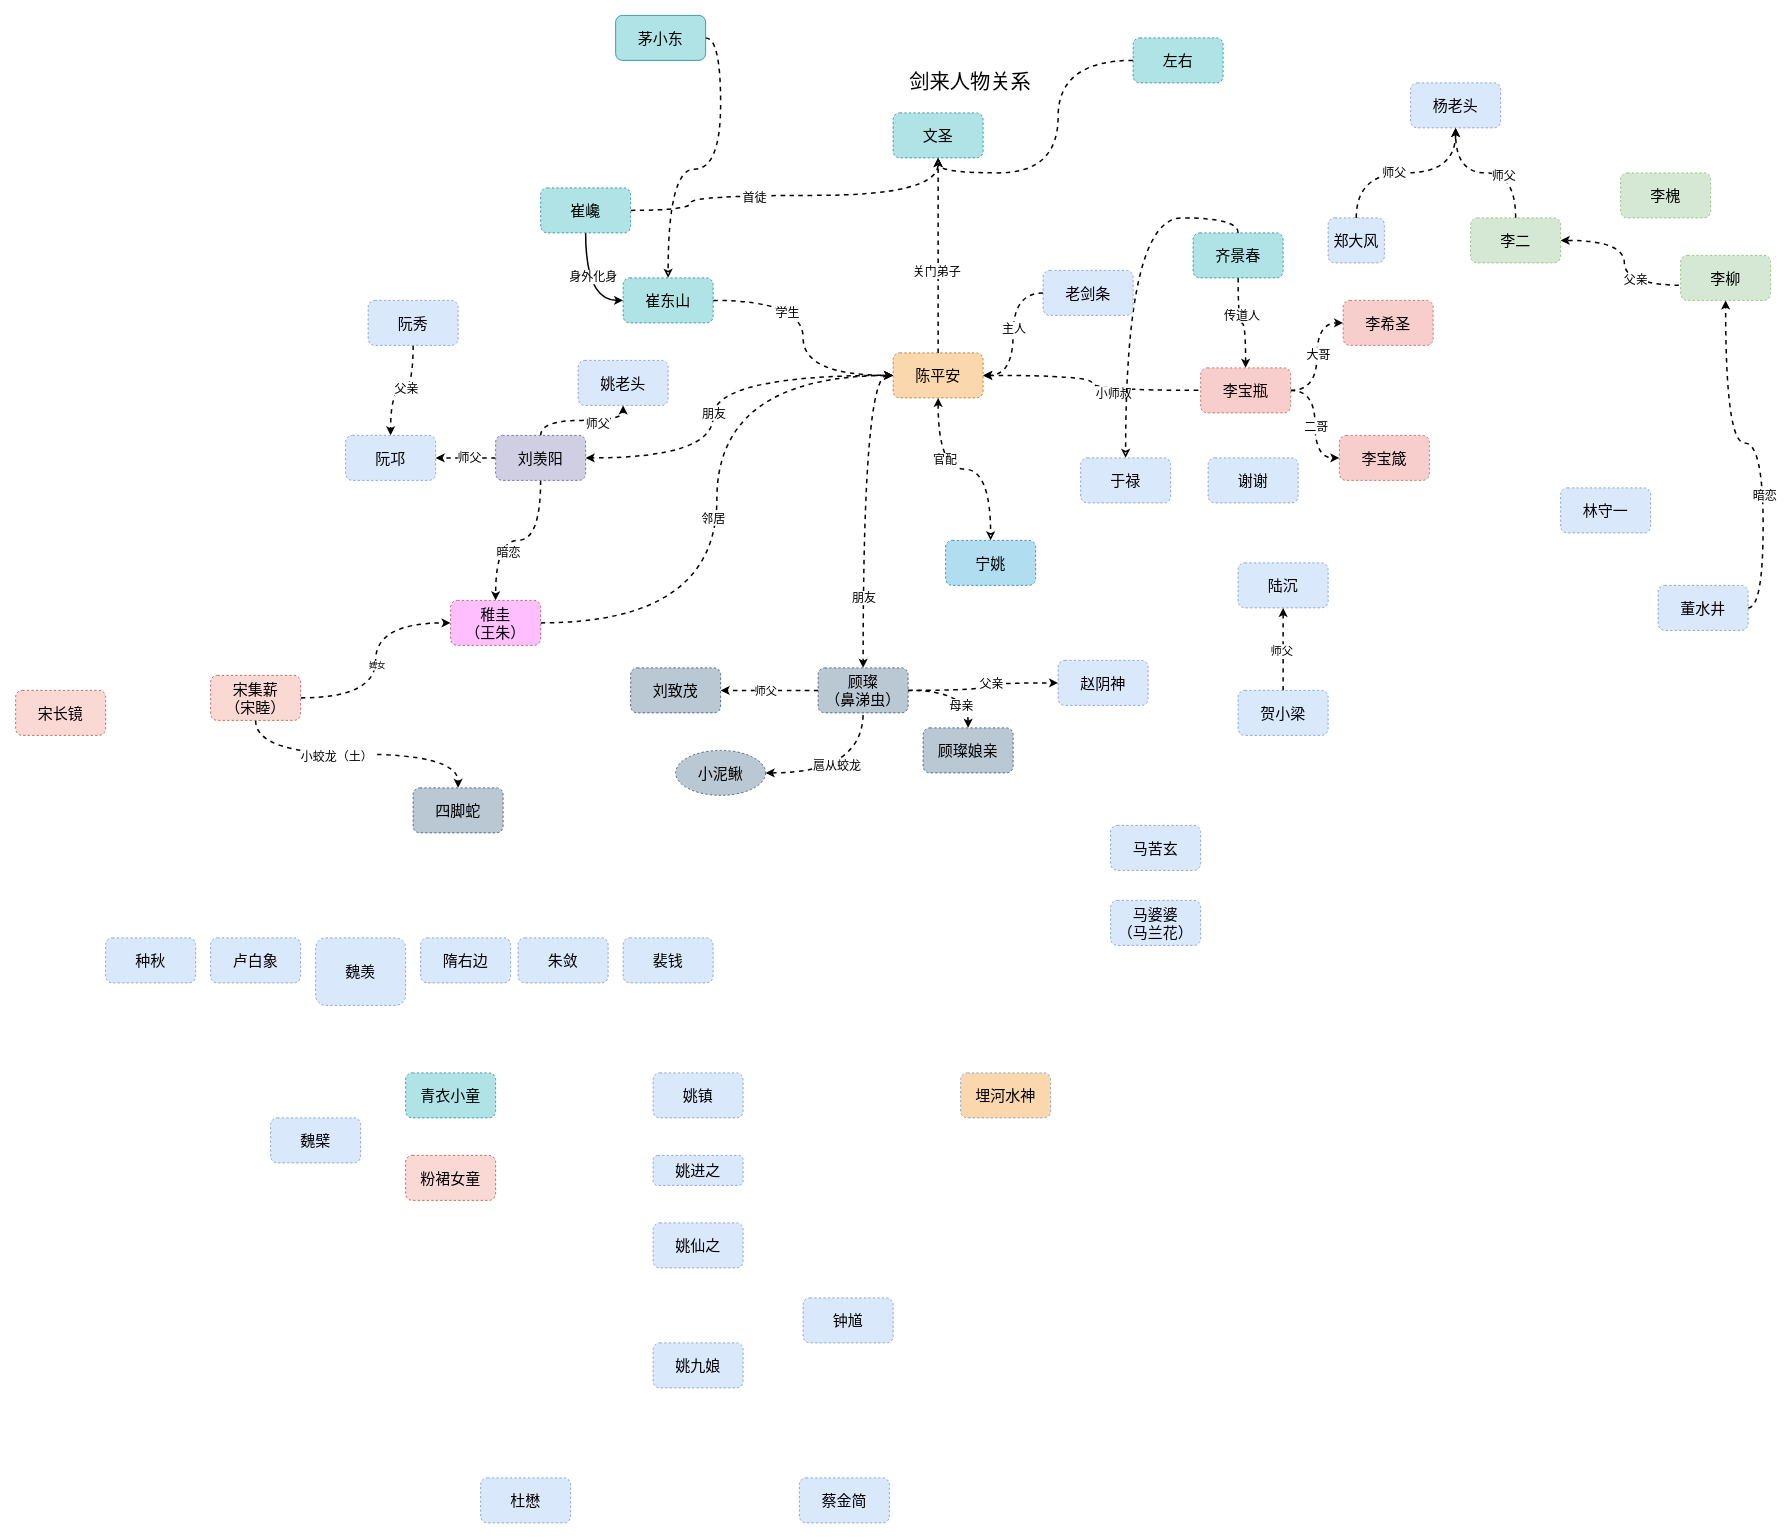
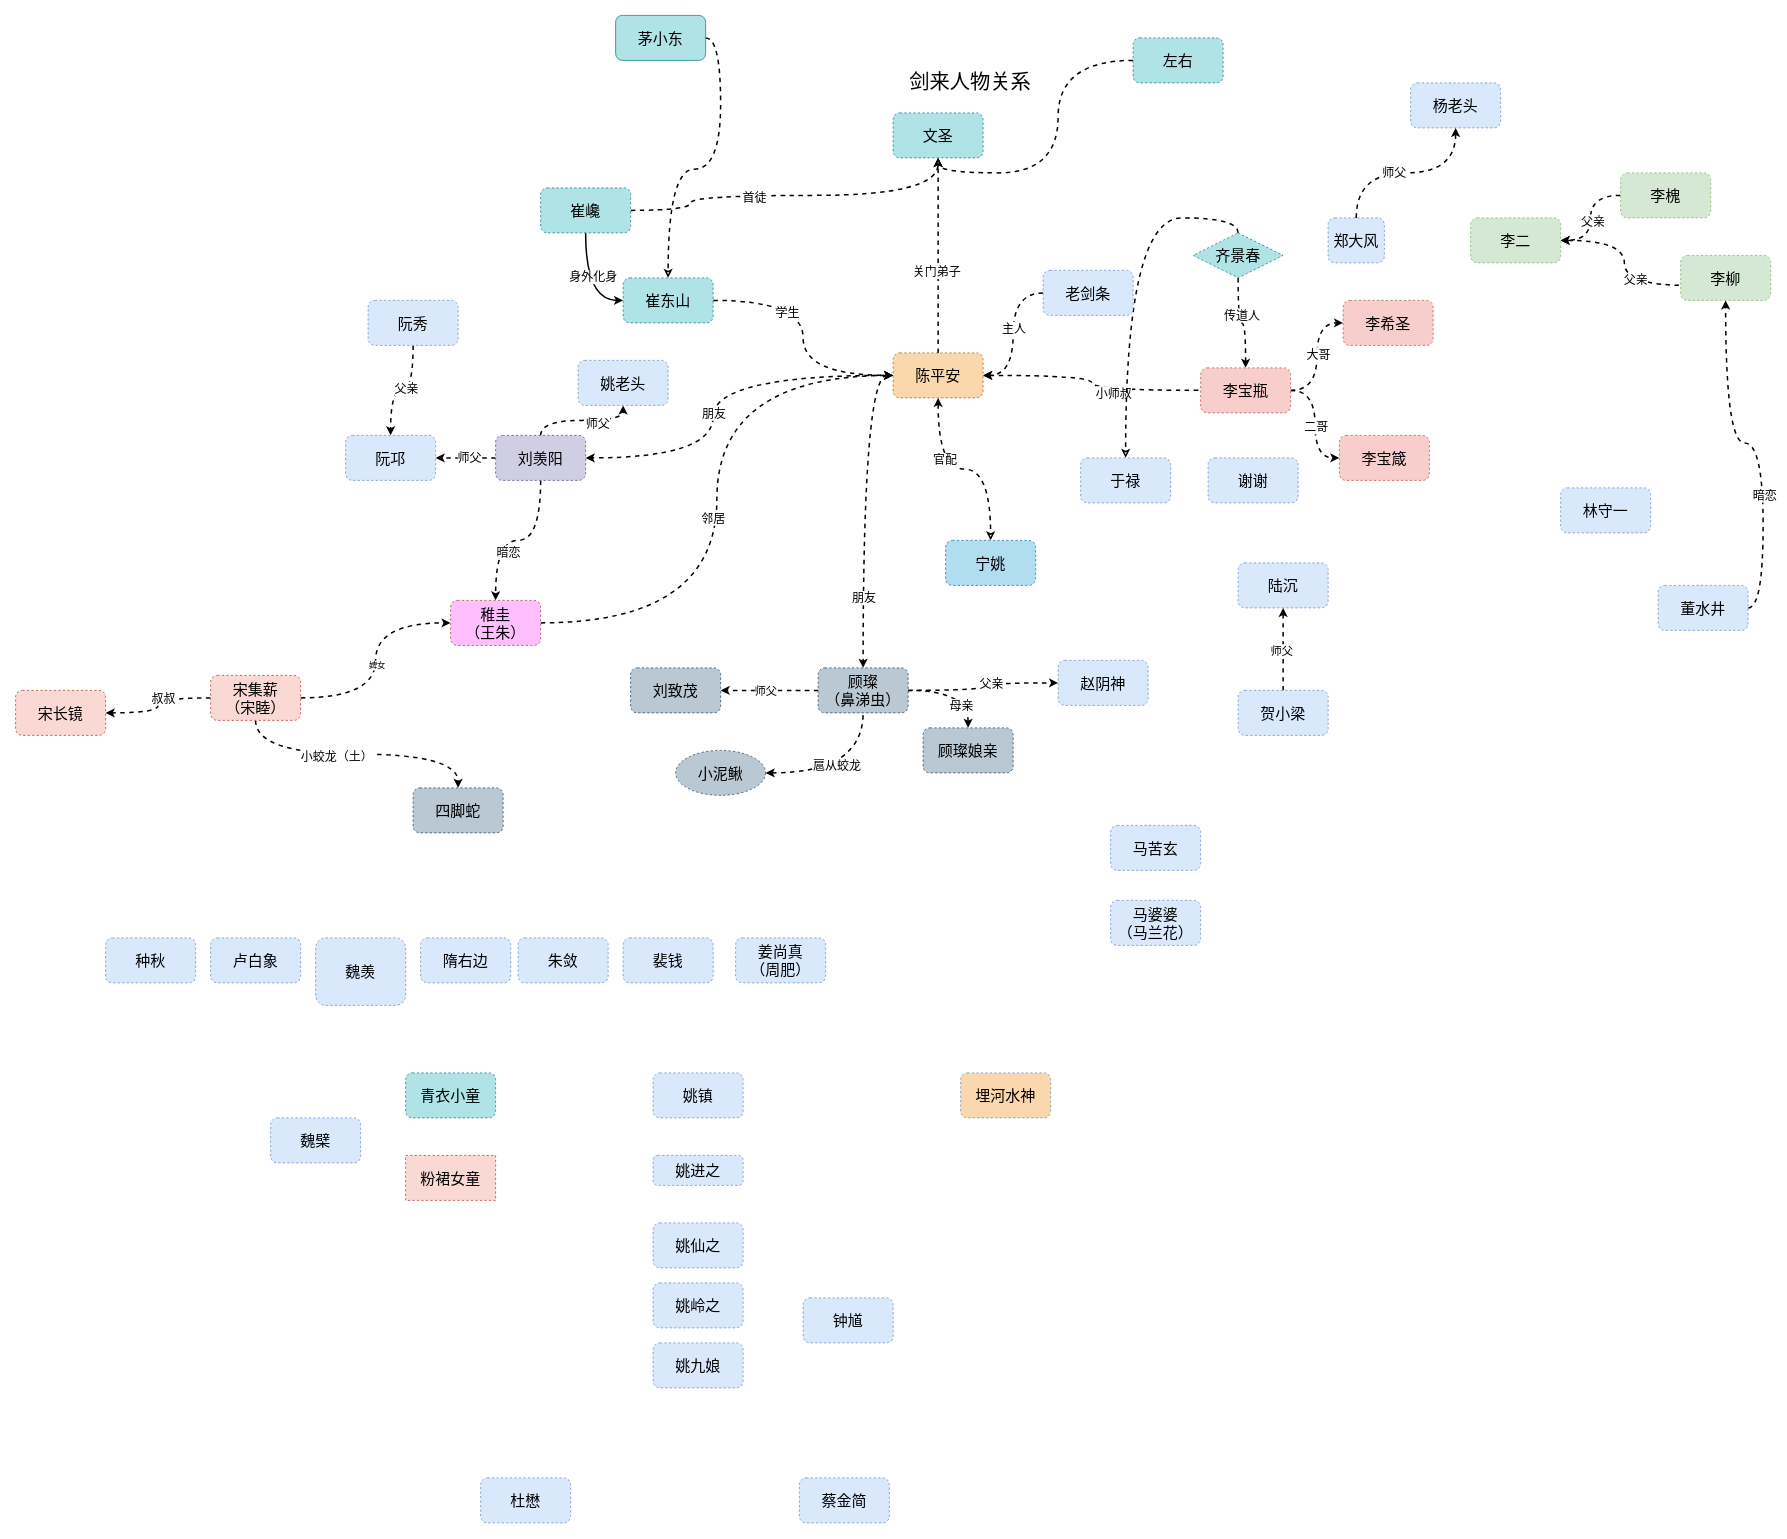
edge "李二" -> "杨老头": removed, label "师父"
edge "李槐" -> "李二": added, label "父亲"
node "齐景春": shape rounded rectangle -> diamond
edge "宋集薪 （宋睦）" -> "宋长镜": added, label "叔叔"
node "姜尚真 （周肥）": added
node "粉裙女童": shape rounded rectangle -> rectangle
node "姚岭之": added
